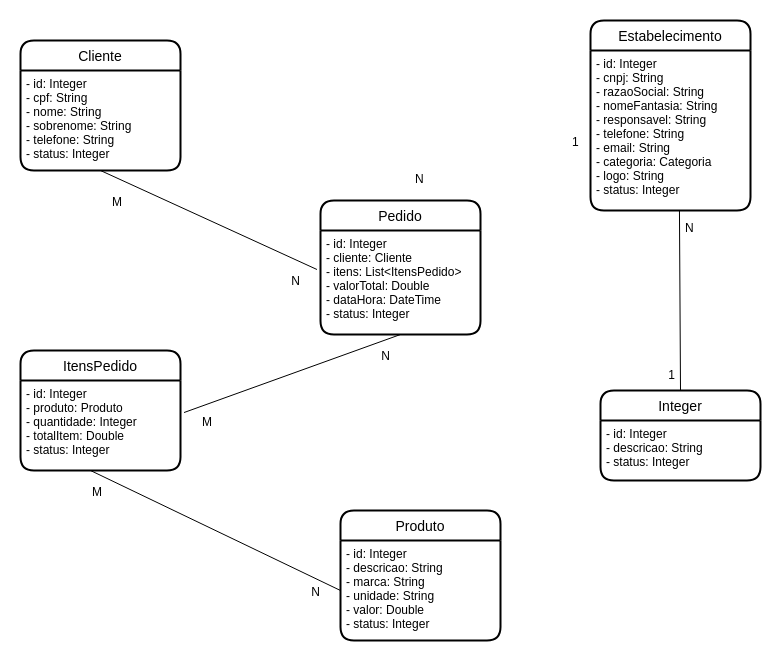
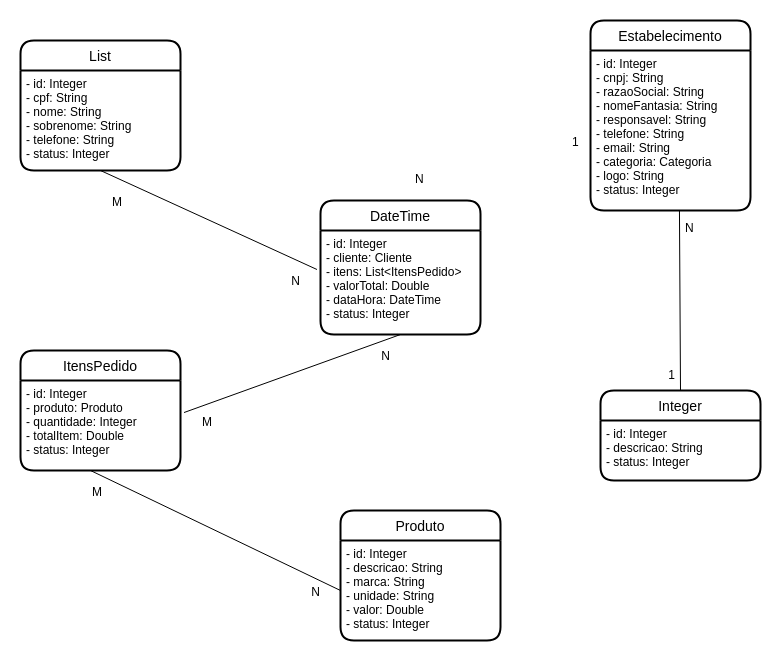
node "Cliente": label "Cliente" -> "List"
node "Pedido": label "Pedido" -> "DateTime"
